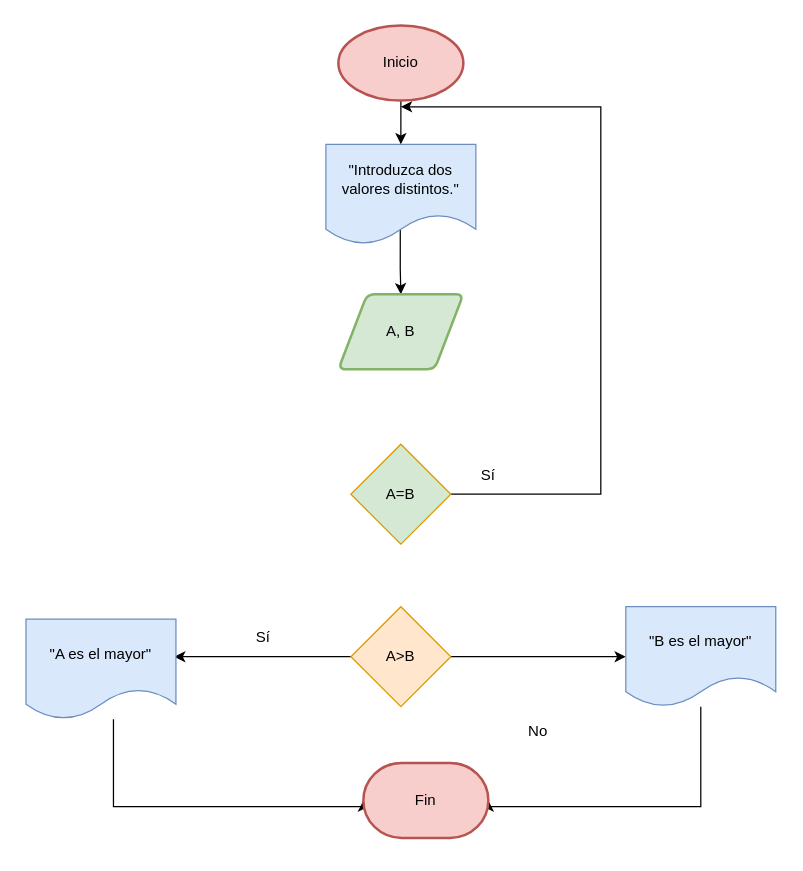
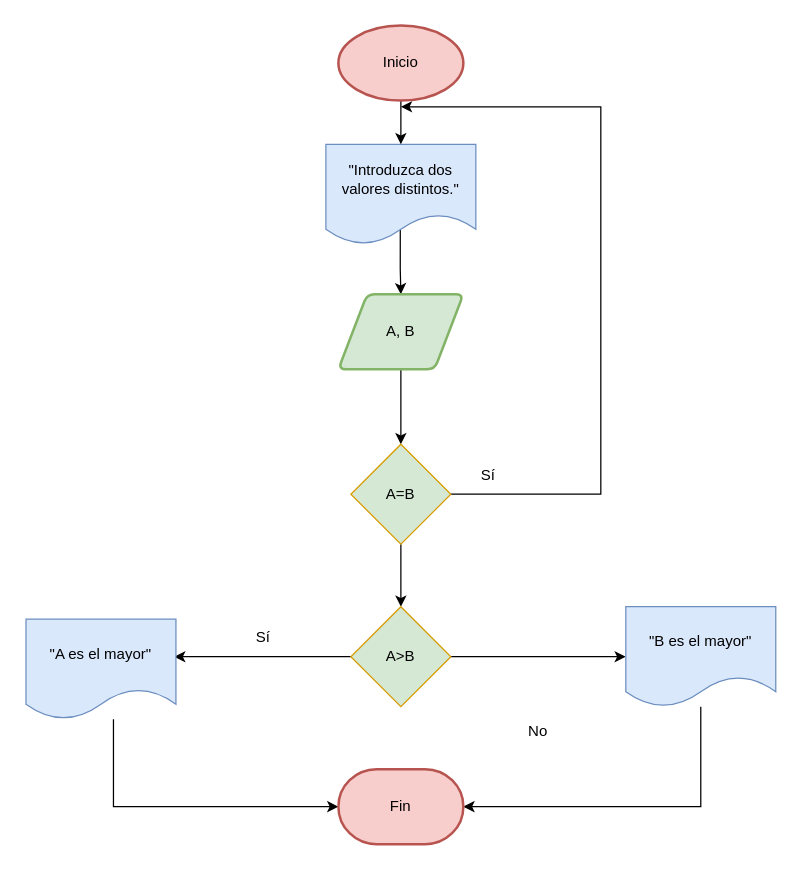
edge "A, B" -> "A=B": added
edge "A=B" -> "A>B": added
node "A>B": fillcolor #ffe6cc -> #d5e8d4
node "Fin": moved (426, 801) -> (401, 807)
